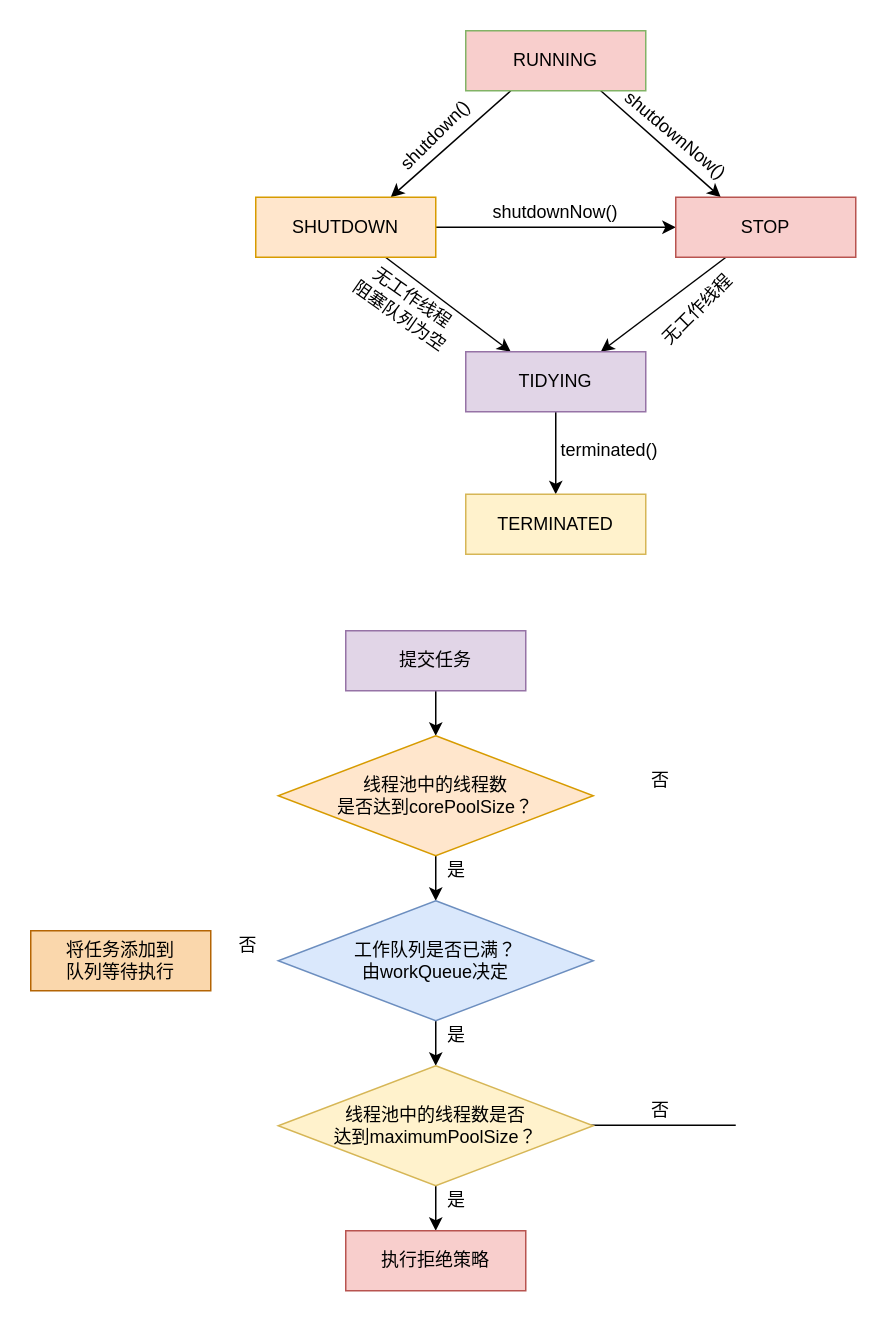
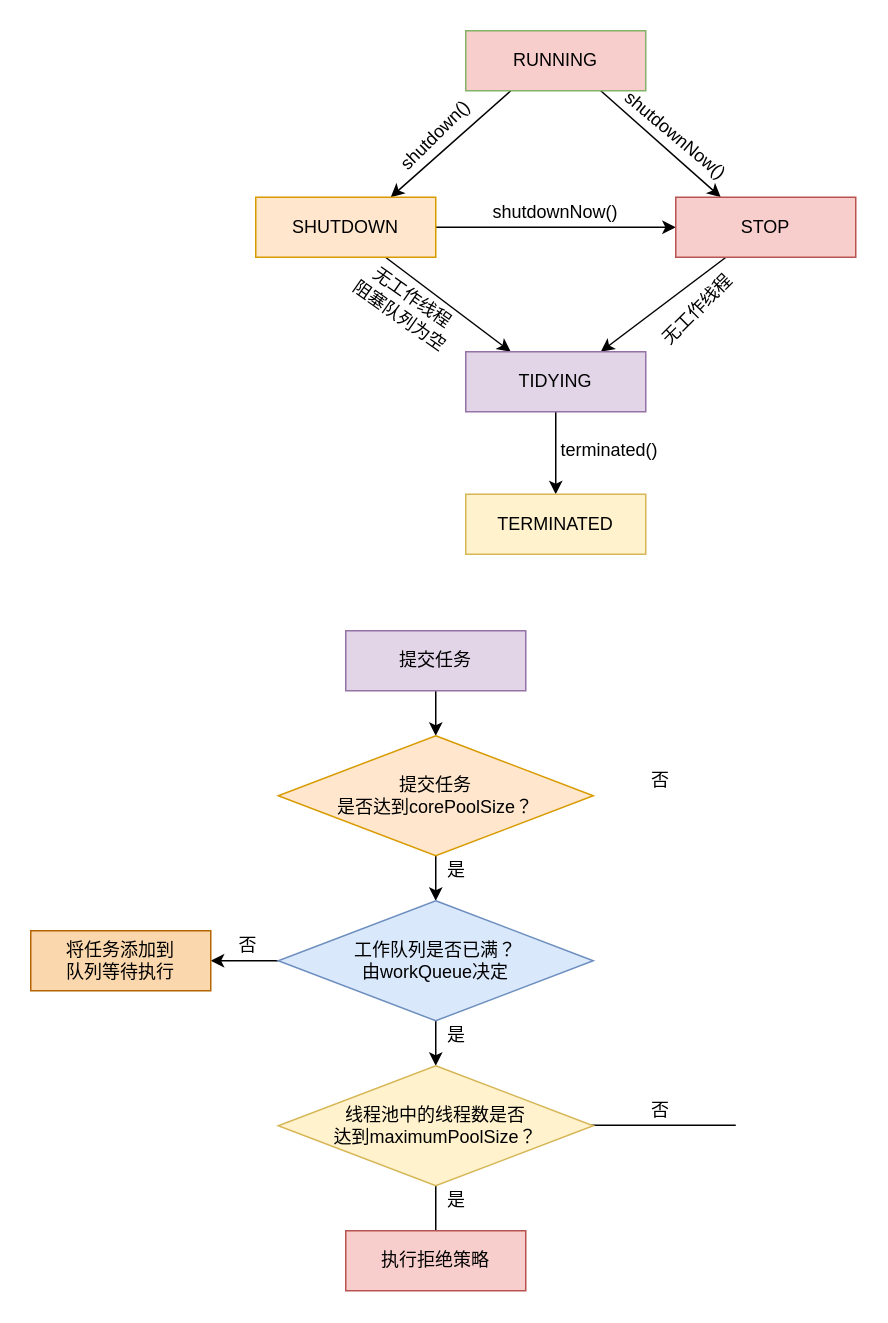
node "线程池中的线程数 是否达到corePoolSize？": label "线程池中的线程数 是否达到corePoolSize？" -> "提交任务 是否达到corePoolSize？"
edge "工作队列是否已满？ 由workQueue决定" -> "将任务添加到 队列等待执行": added
edge "线程池中的线程数是否 达到maximumPoolSize？" -> "执行拒绝策略": arrowhead classic -> none
